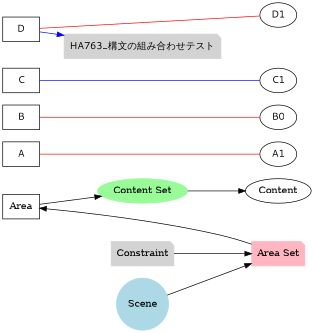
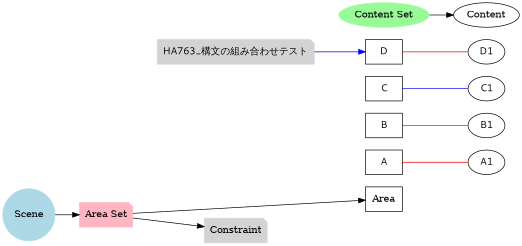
edge "D" -> "HA763_構文の組み合わせテスト": reversed
node "B0": label "B0" -> "B1"
edge "Area" -> "Content Set": removed
edge "Constraint" -> "Area Set": reversed
